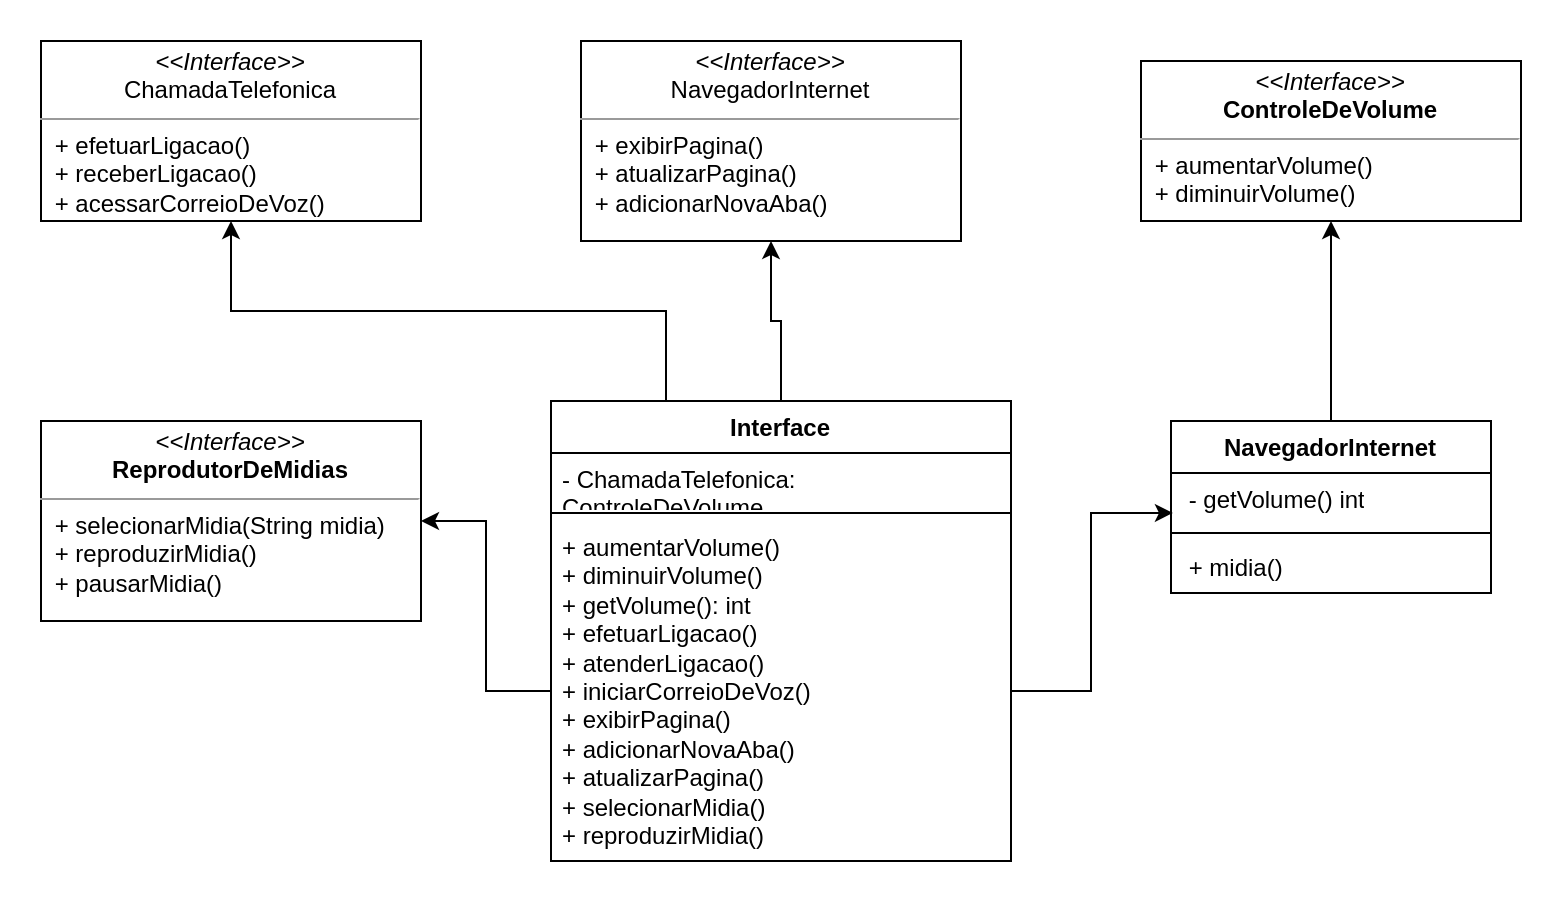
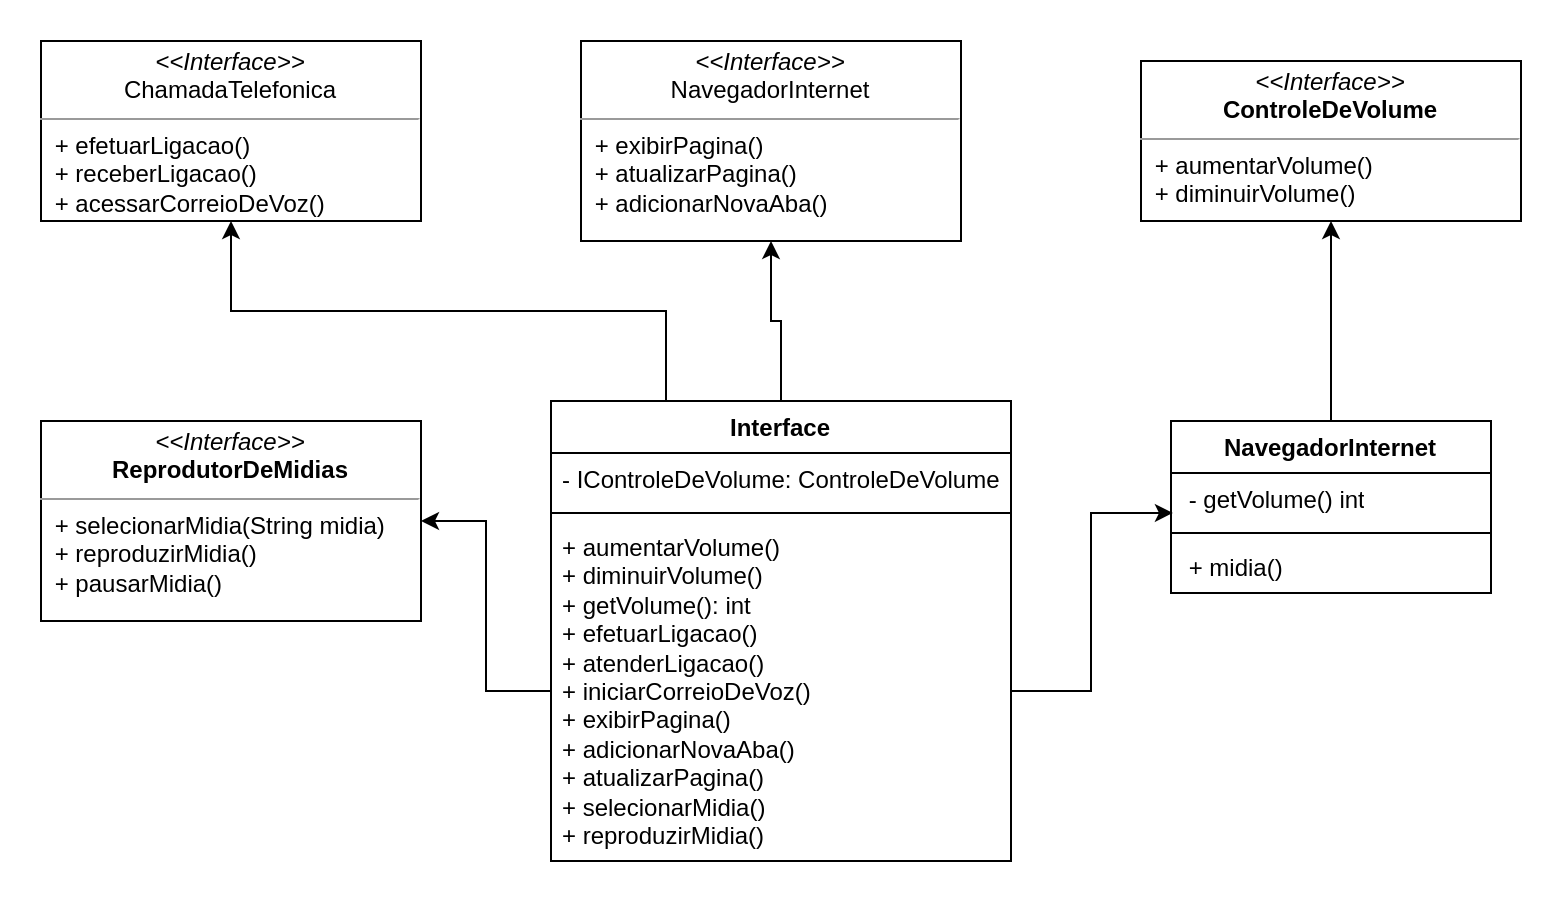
node "- ChamadaTelefonica: ControleDeVolume": label "- ChamadaTelefonica: ControleDeVolume" -> "- IControleDeVolume: ControleDeVolume"
